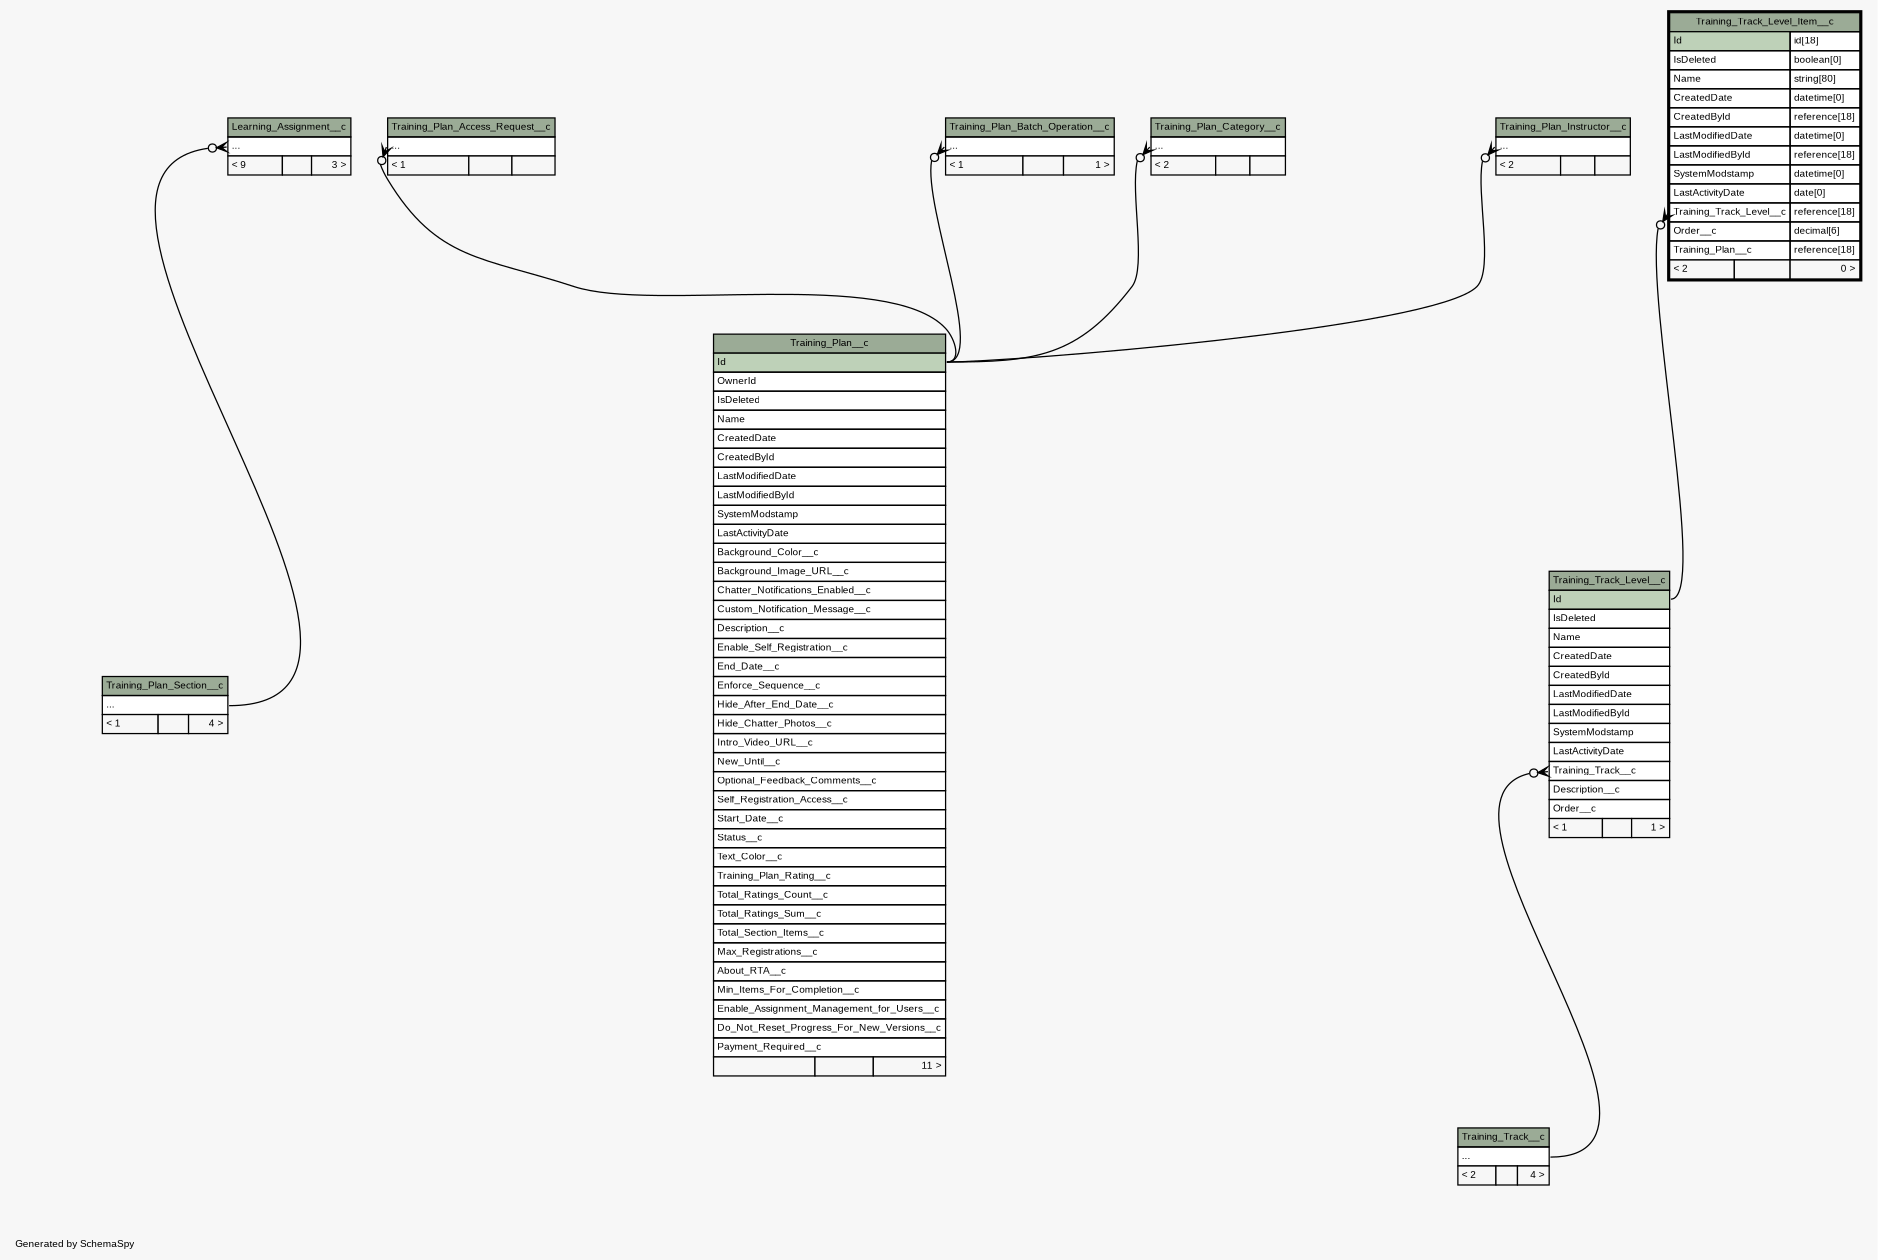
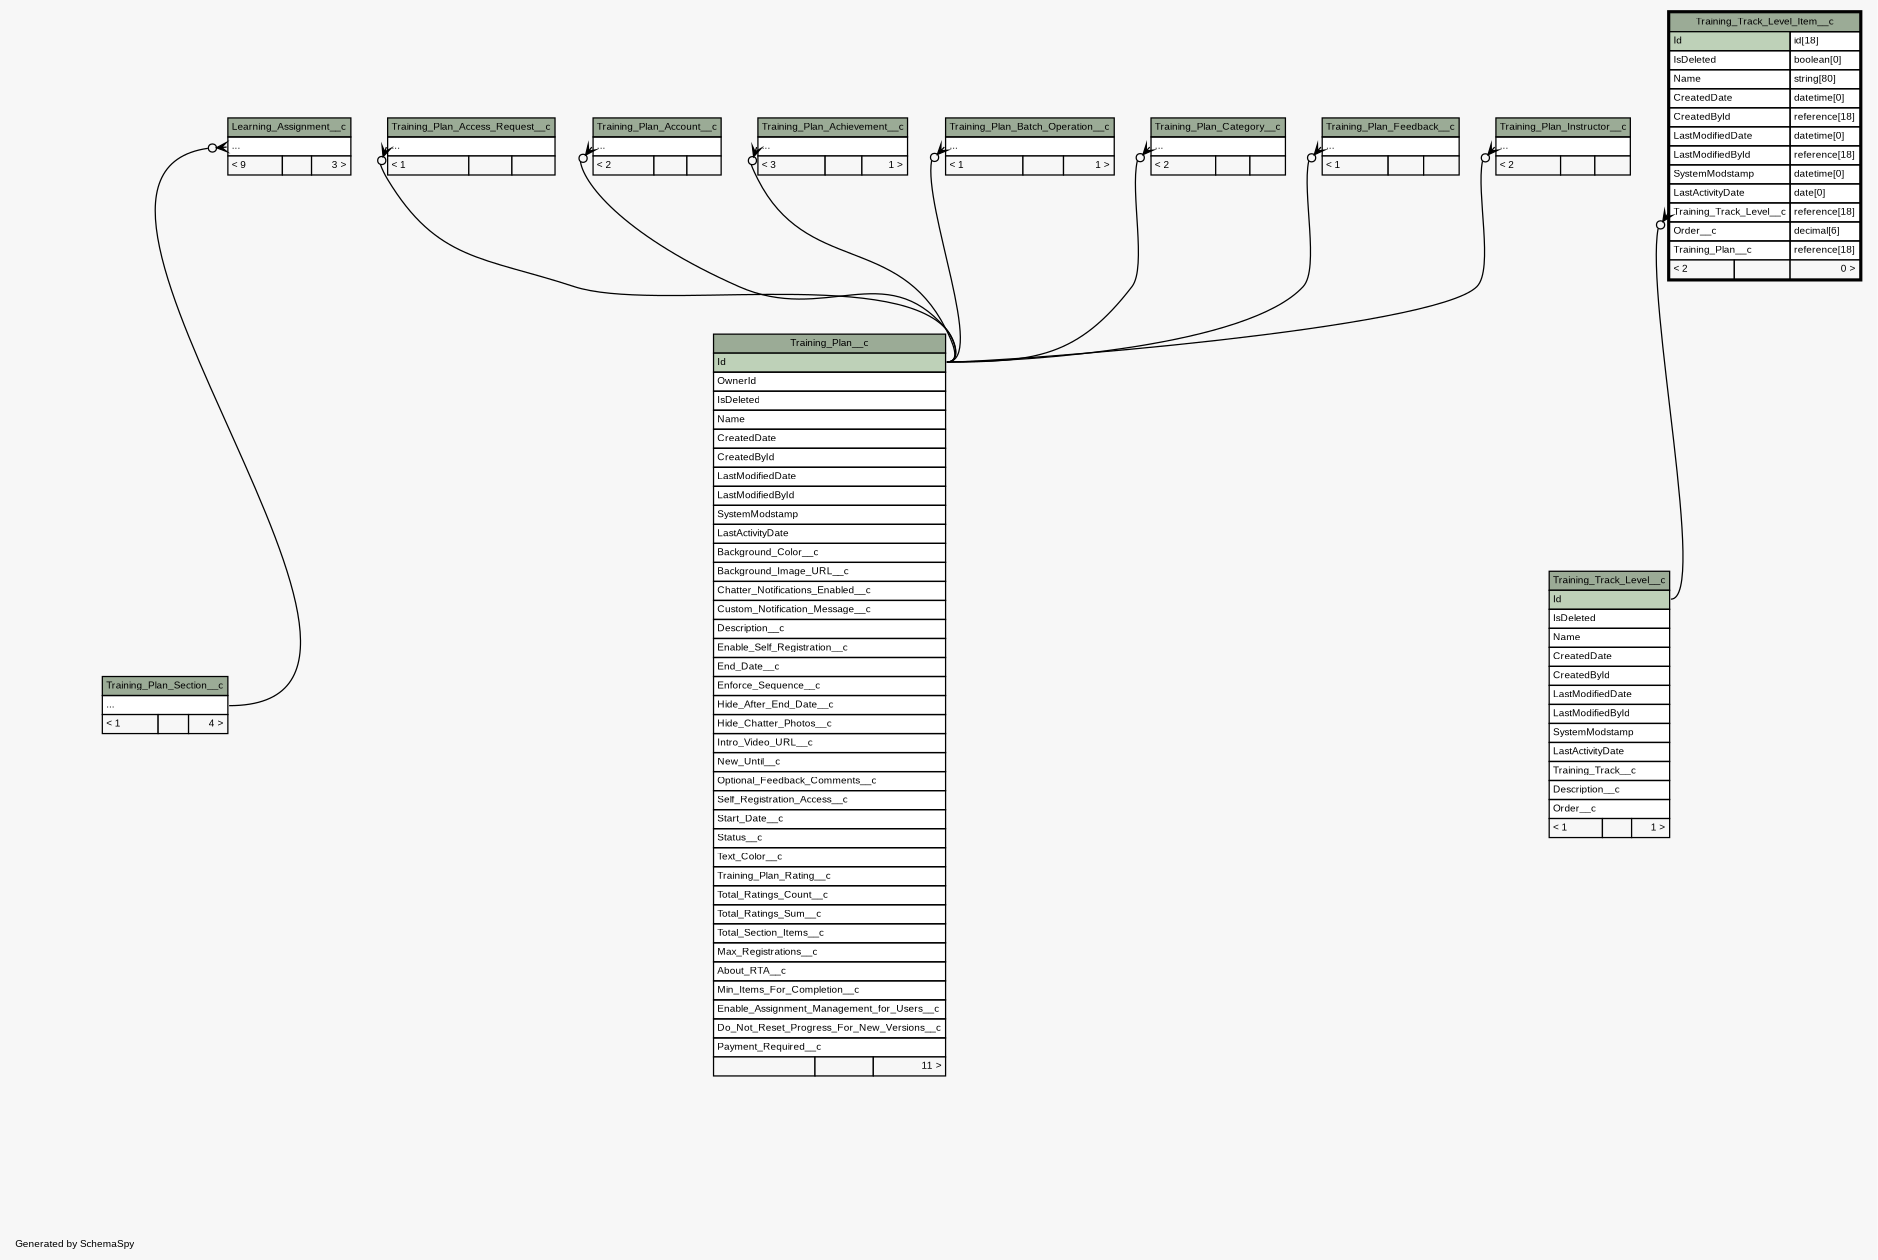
node "Training_Plan_Account__c": added
node "Training_Plan_Achievement__c": added
node "Training_Plan_Feedback__c": added
node "Training_Track__c": removed
